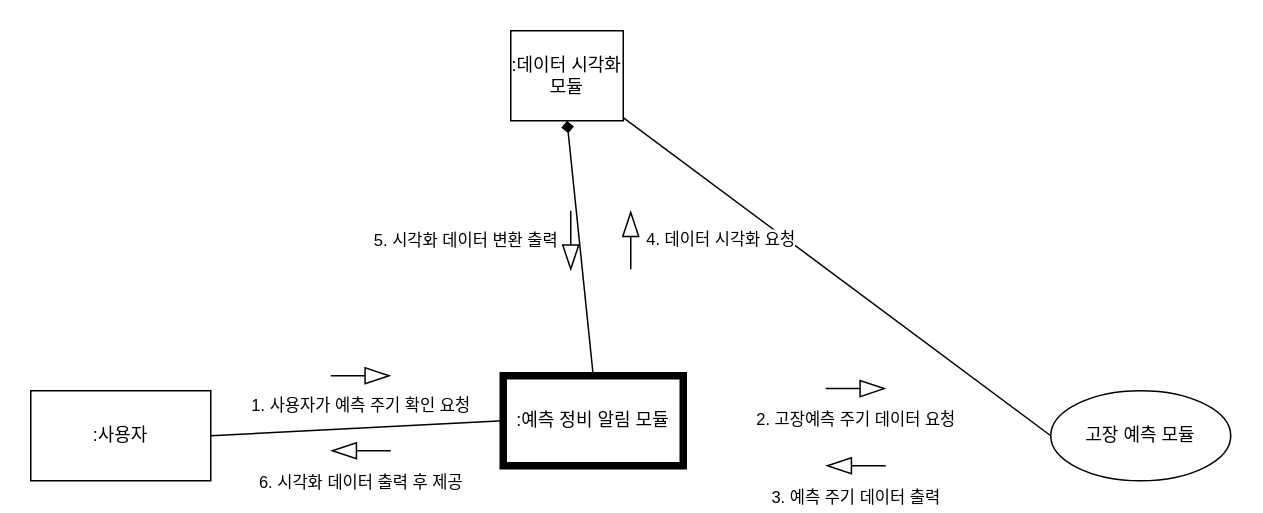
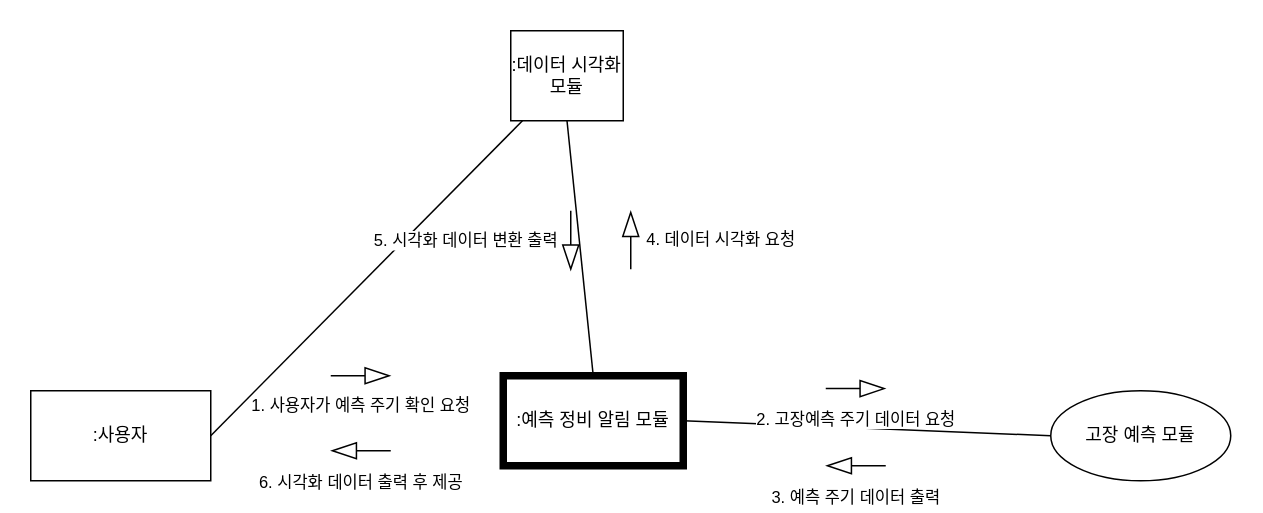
edge ":예측 정비 알림 모듈" -> ":데이터 시각화 모듈": arrowhead diamond -> none
edge ":데이터 시각화 모듈" -- "고장 예측 모듈": now ":예측 정비 알림 모듈" -- "고장 예측 모듈"
edge ":예측 정비 알림 모듈" -- ":사용자": now ":데이터 시각화 모듈" -- ":사용자"
